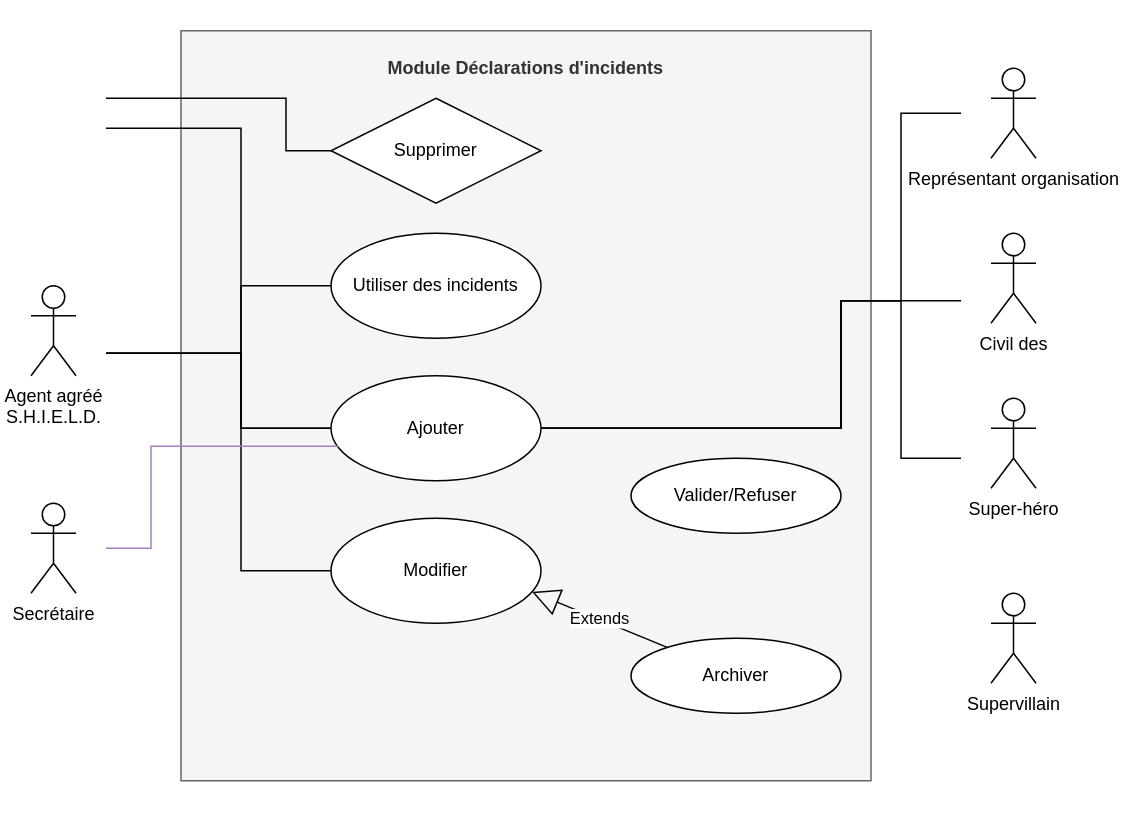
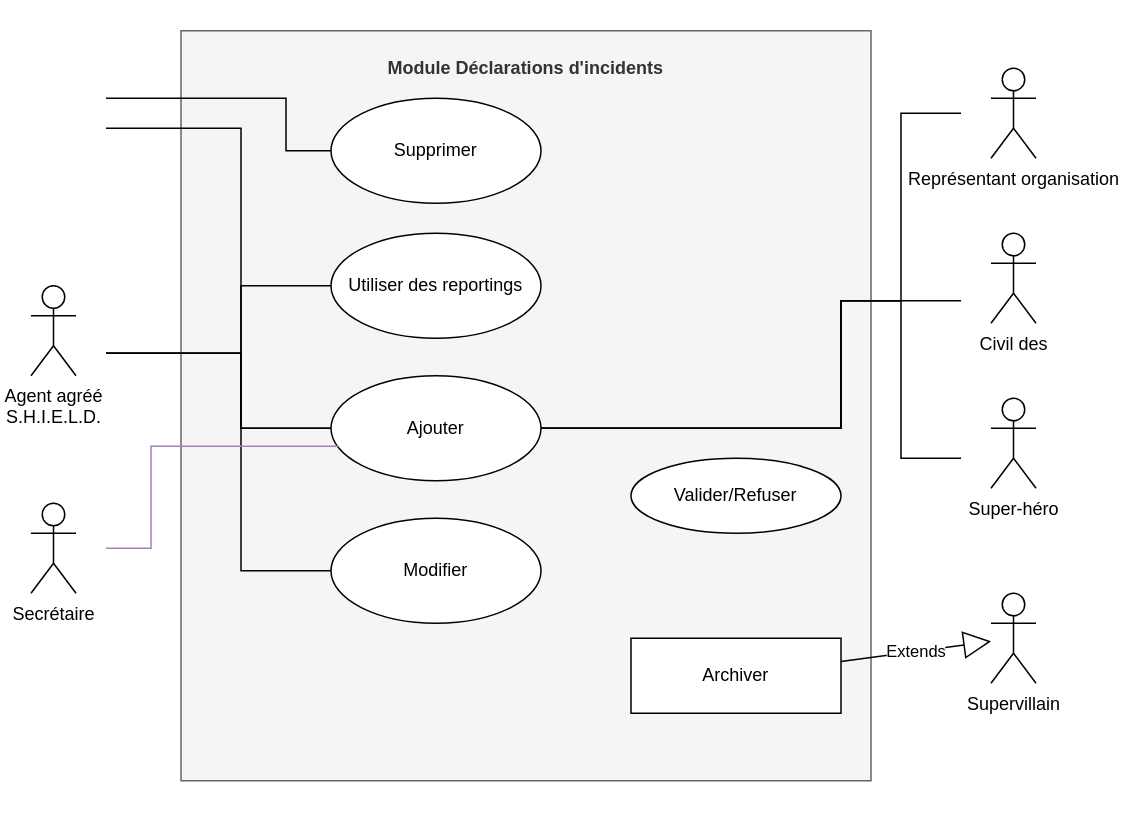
node "Supprimer": shape diamond -> ellipse
node "Utiliser des incidents": label "Utiliser des incidents" -> "Utiliser des reportings"
edge "Archiver" -> "Modifier": now "Archiver" -> "Supervillain"
node "Archiver": shape ellipse -> rectangle
